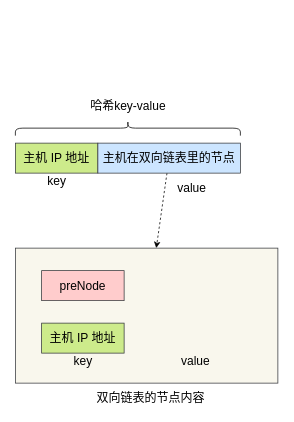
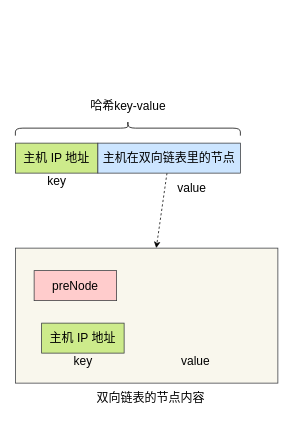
node "preNode": moved (83, 285) -> (75, 285)
